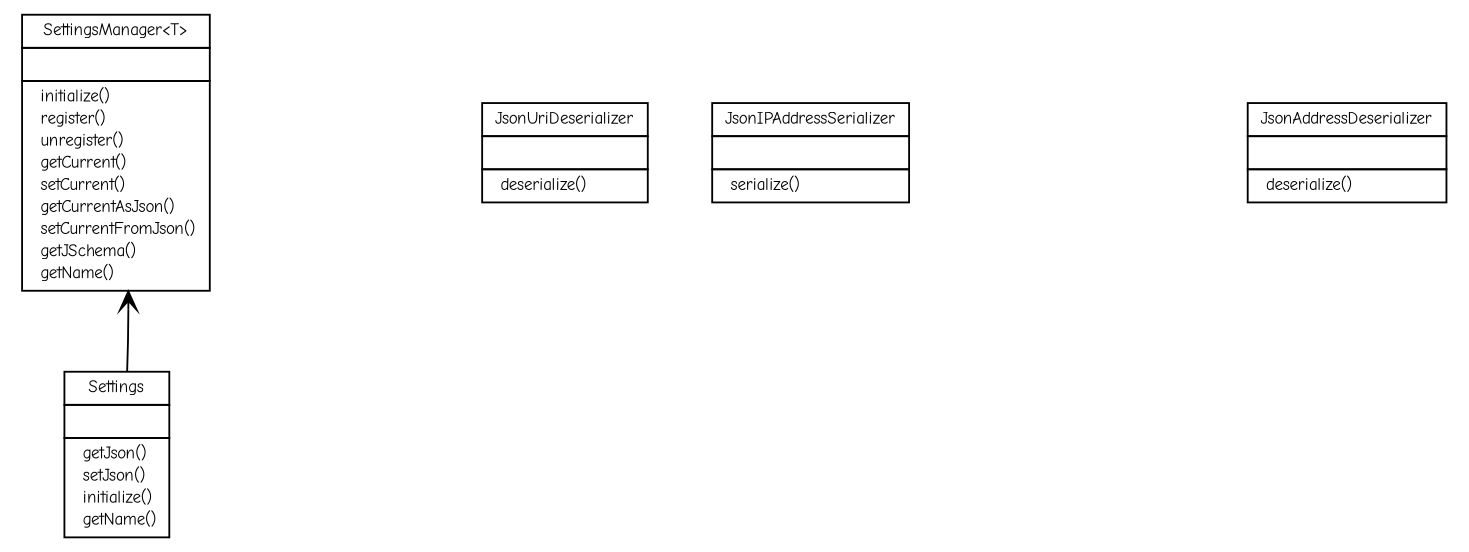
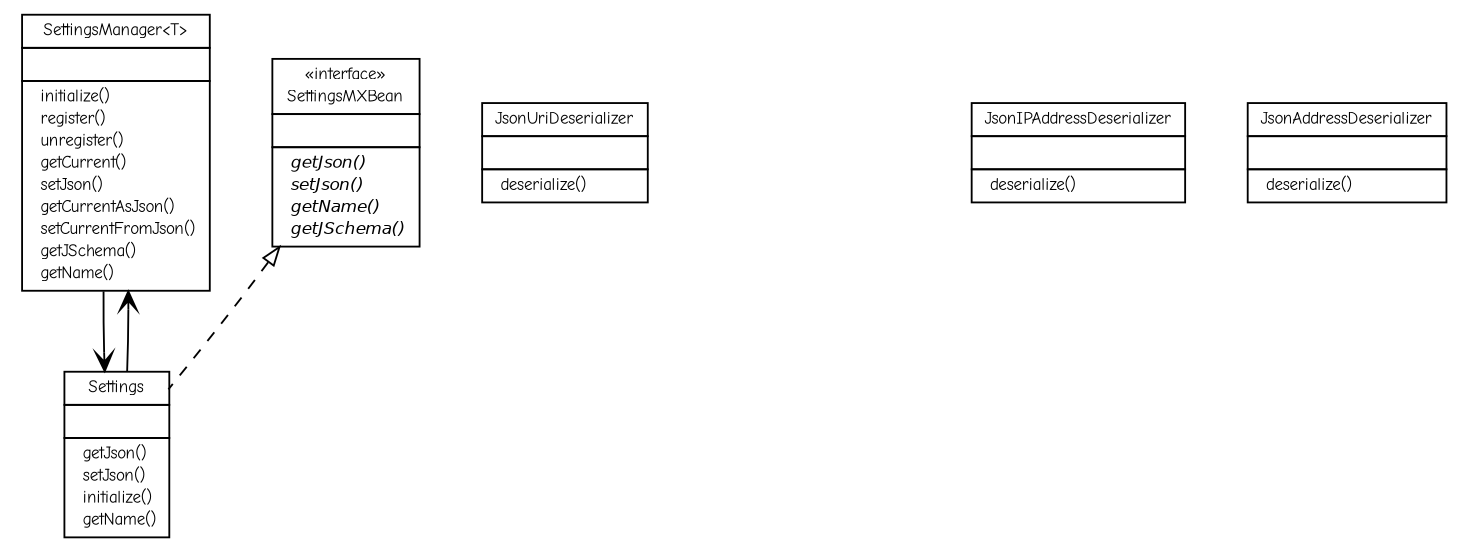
node "SettingsMXBean": added
node "JsonIPAddressSerializer": removed
node "JsonIPAddressDeserializer": added
node "SettingsManager<T>": text "setCurrent()" -> "setJson()"
edge "SettingsManager<T>" -> "Settings": added
